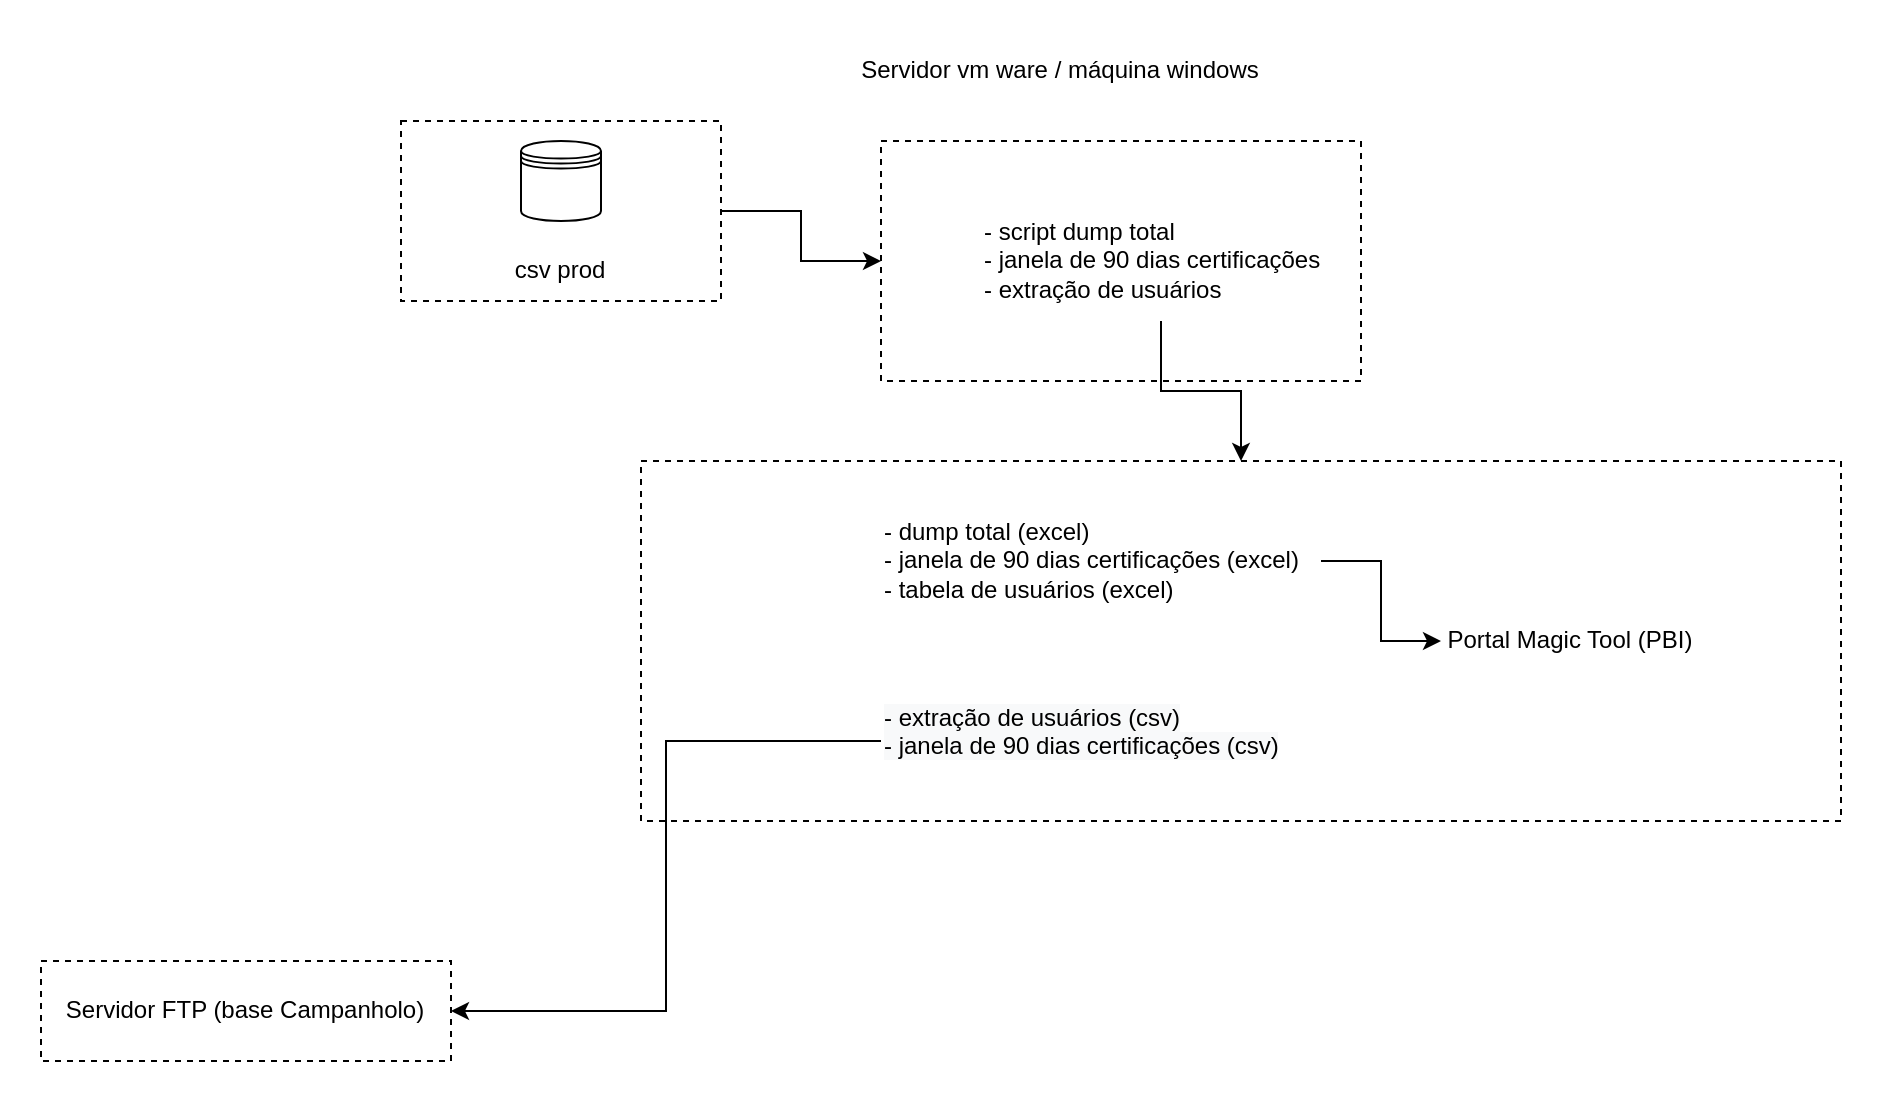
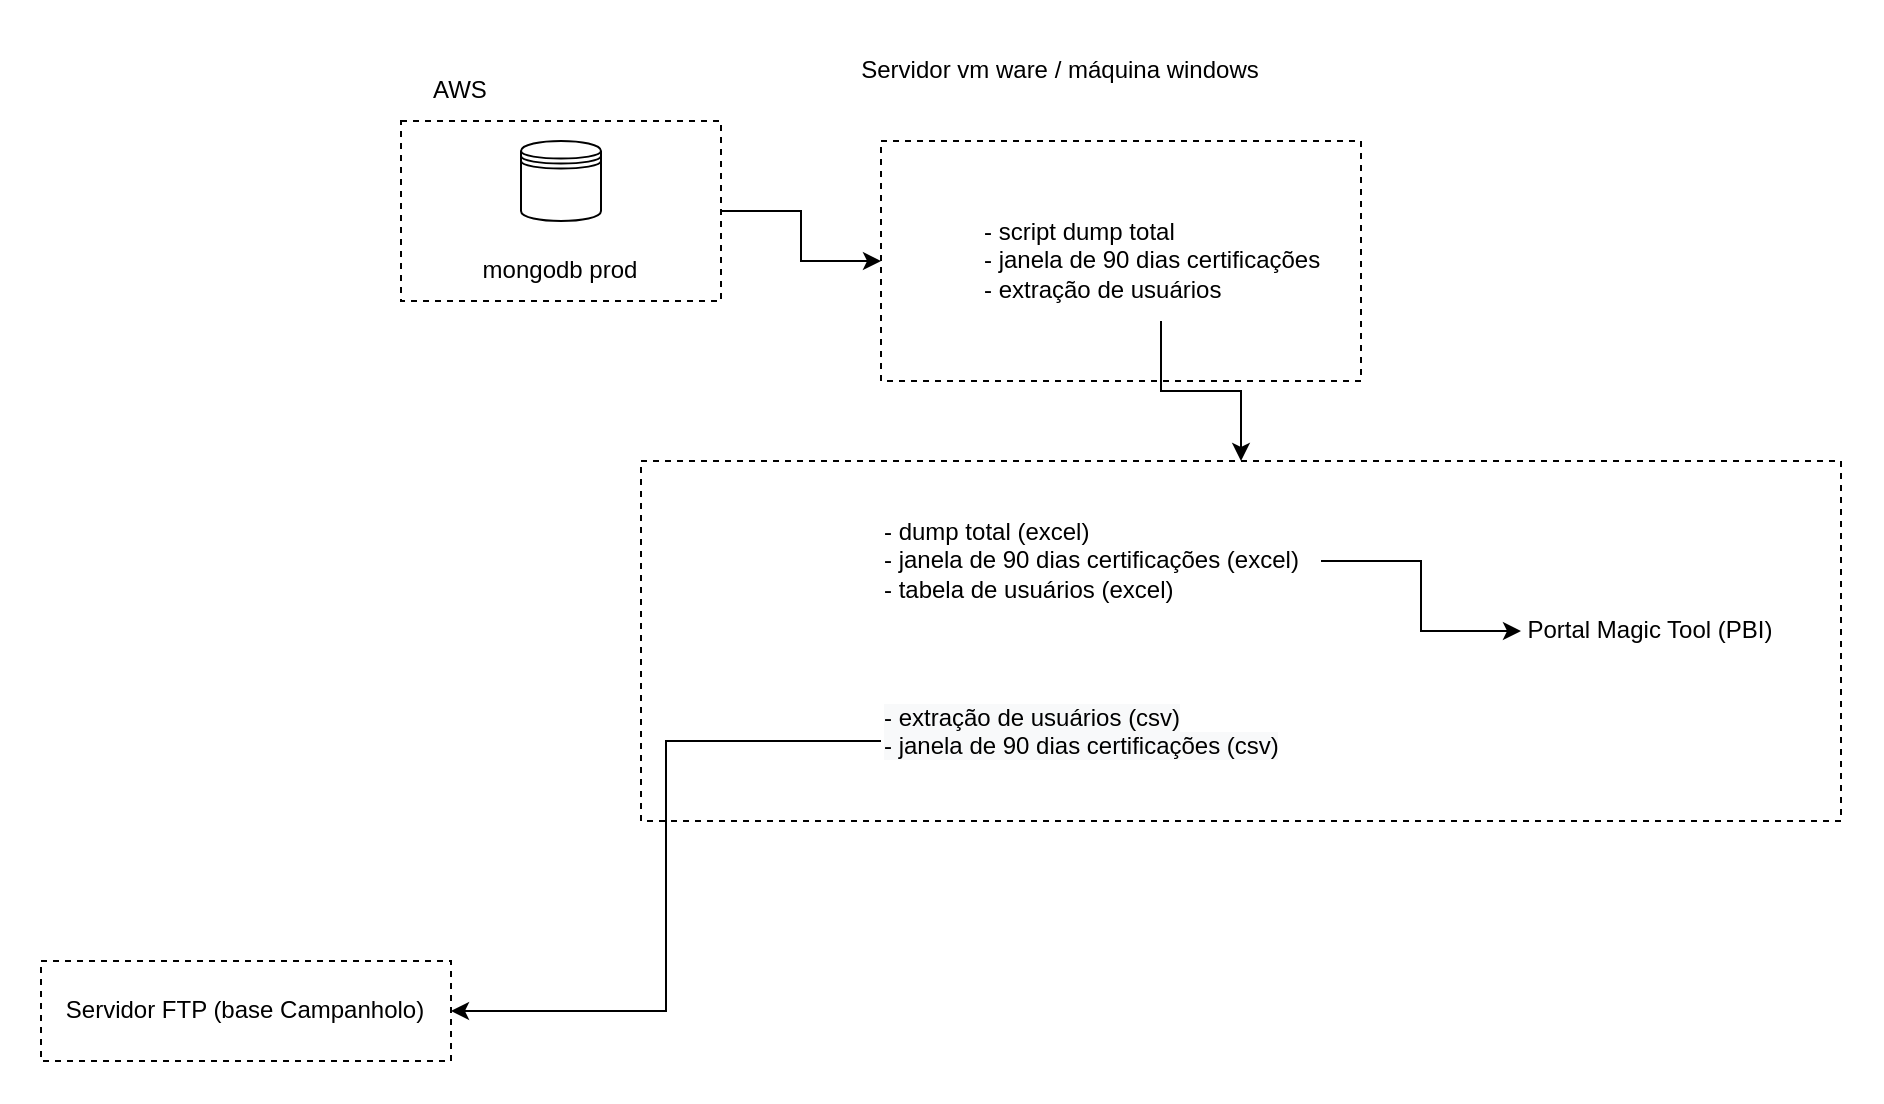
node "AWS": added
node "csv prod": label "csv prod" -> "mongodb prod"
node "Portal Magic Tool (PBI)": moved (1571, 641) -> (1651, 631)
